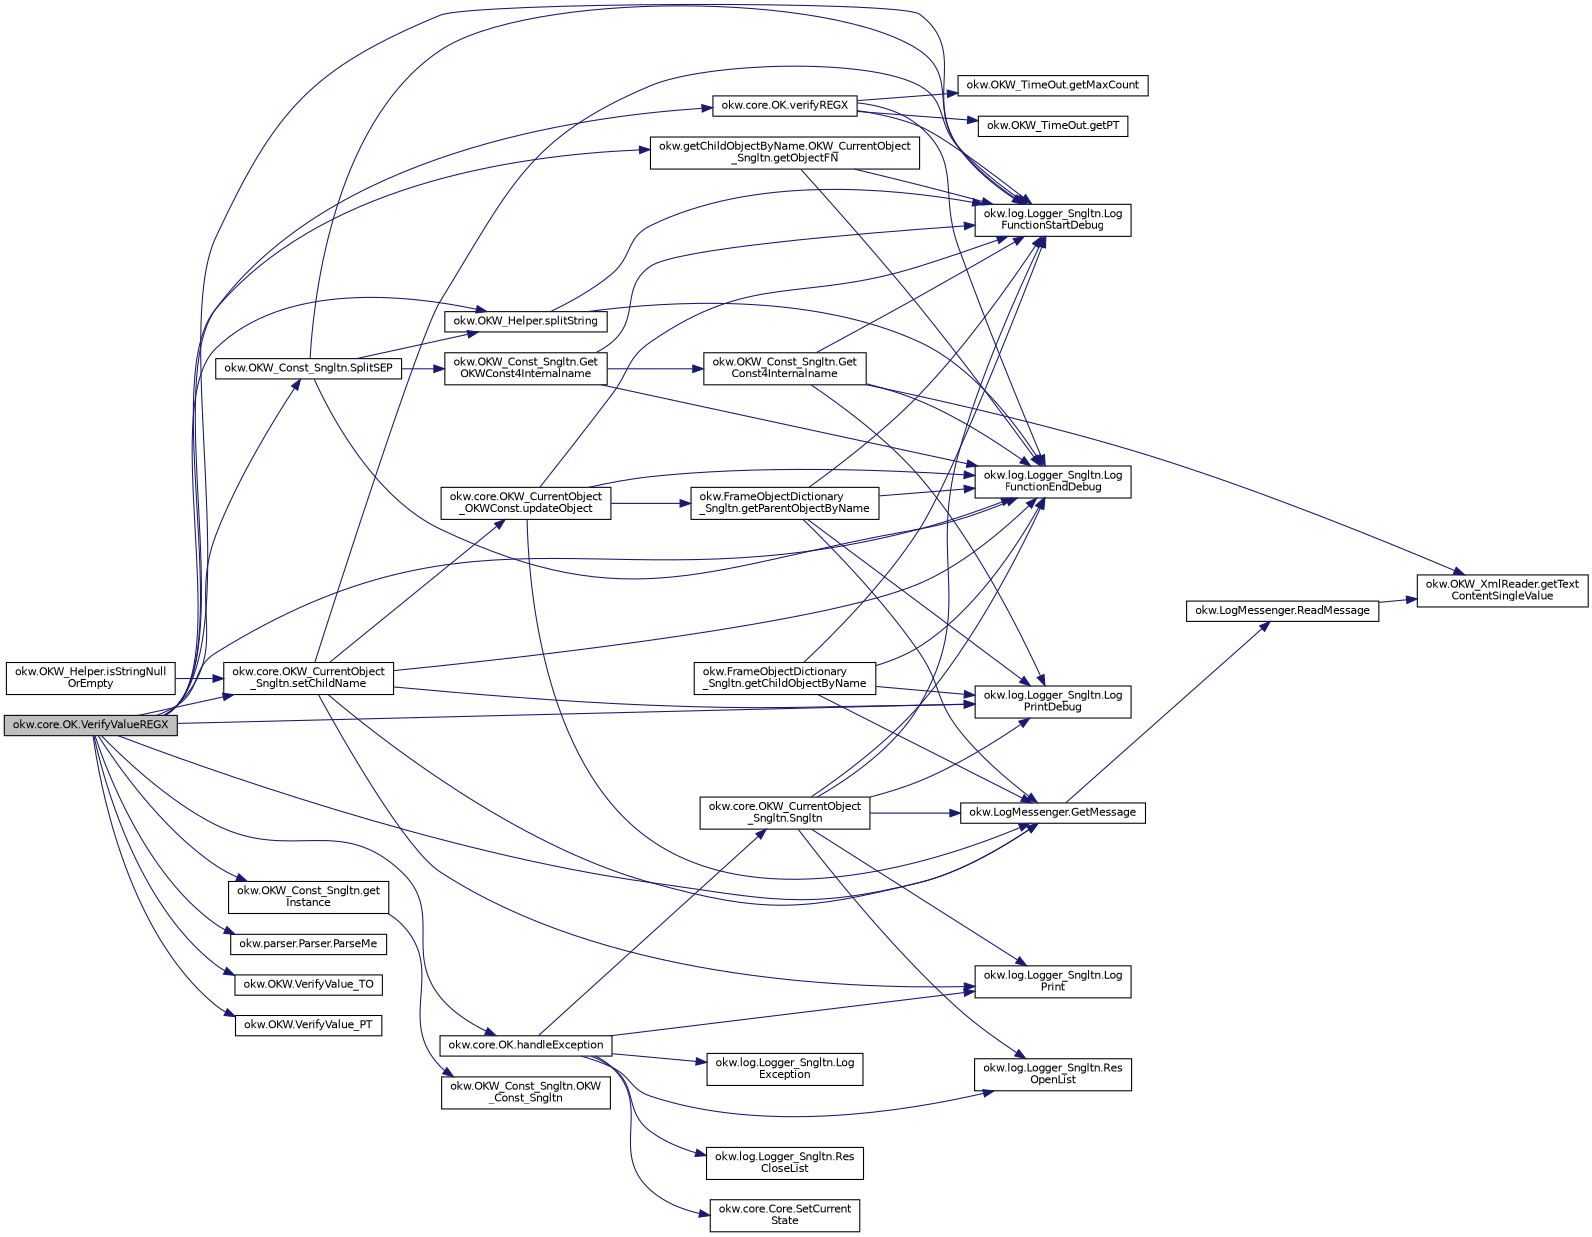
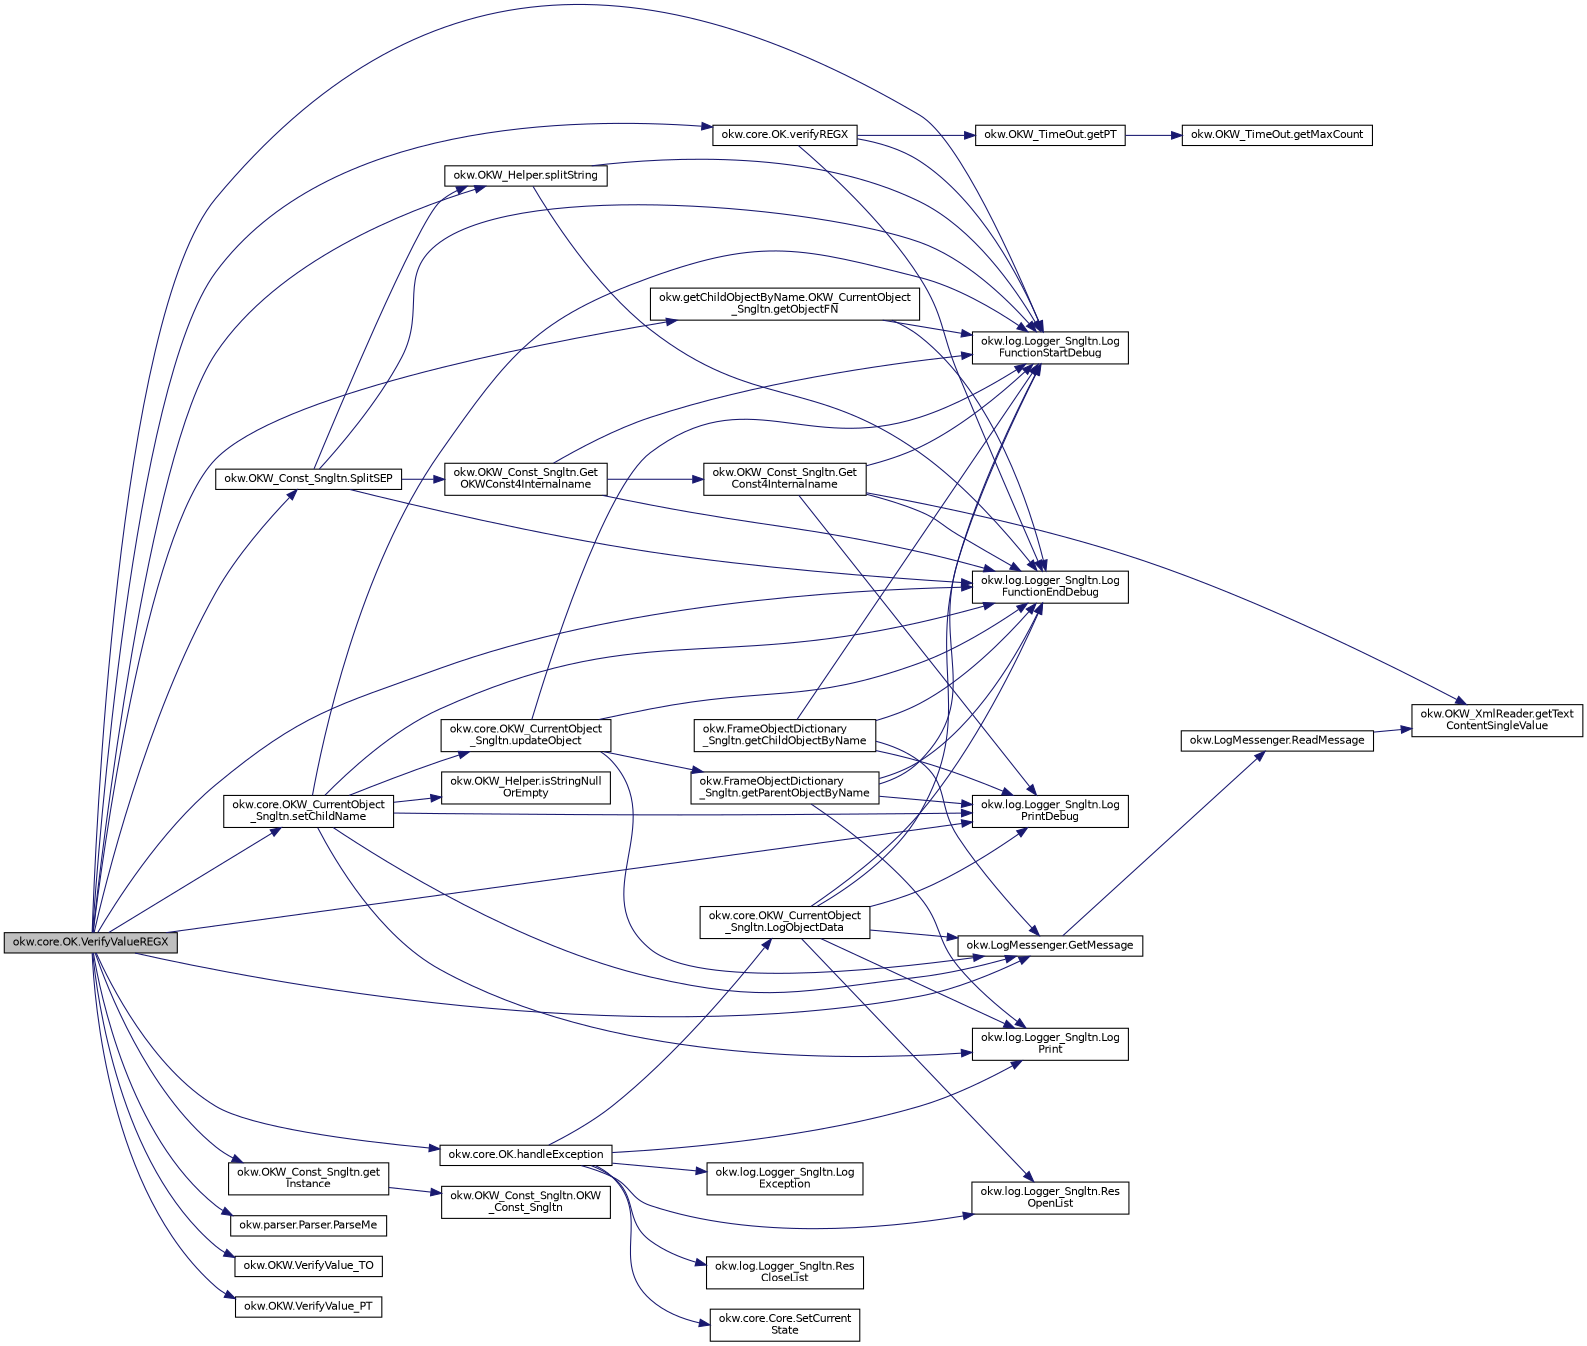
edge "okw.core.OK.verifyREGX" -> "okw.OKW_TimeOut.getMaxCount": now "okw.OKW_TimeOut.getPT" -> "okw.OKW_TimeOut.getMaxCount"
node "okw.core.OKW_CurrentObject _OKWConst.updateObject": label "okw.core.OKW_CurrentObject _OKWConst.updateObject" -> "okw.core.OKW_CurrentObject _Sngltn.updateObject"
edge "okw.FrameObjectDictionary _Sngltn.getParentObjectByName" -> "okw.LogMessenger.GetMessage": now "okw.FrameObjectDictionary _Sngltn.getParentObjectByName" -> "okw.log.Logger_Sngltn.Log Print"
edge "okw.OKW_Helper.isStringNull OrEmpty" -> "okw.core.OKW_CurrentObject _Sngltn.setChildName": reversed
node "okw.core.OKW_CurrentObject _Sngltn.Sngltn": label "okw.core.OKW_CurrentObject _Sngltn.Sngltn" -> "okw.core.OKW_CurrentObject _Sngltn.LogObjectData"
